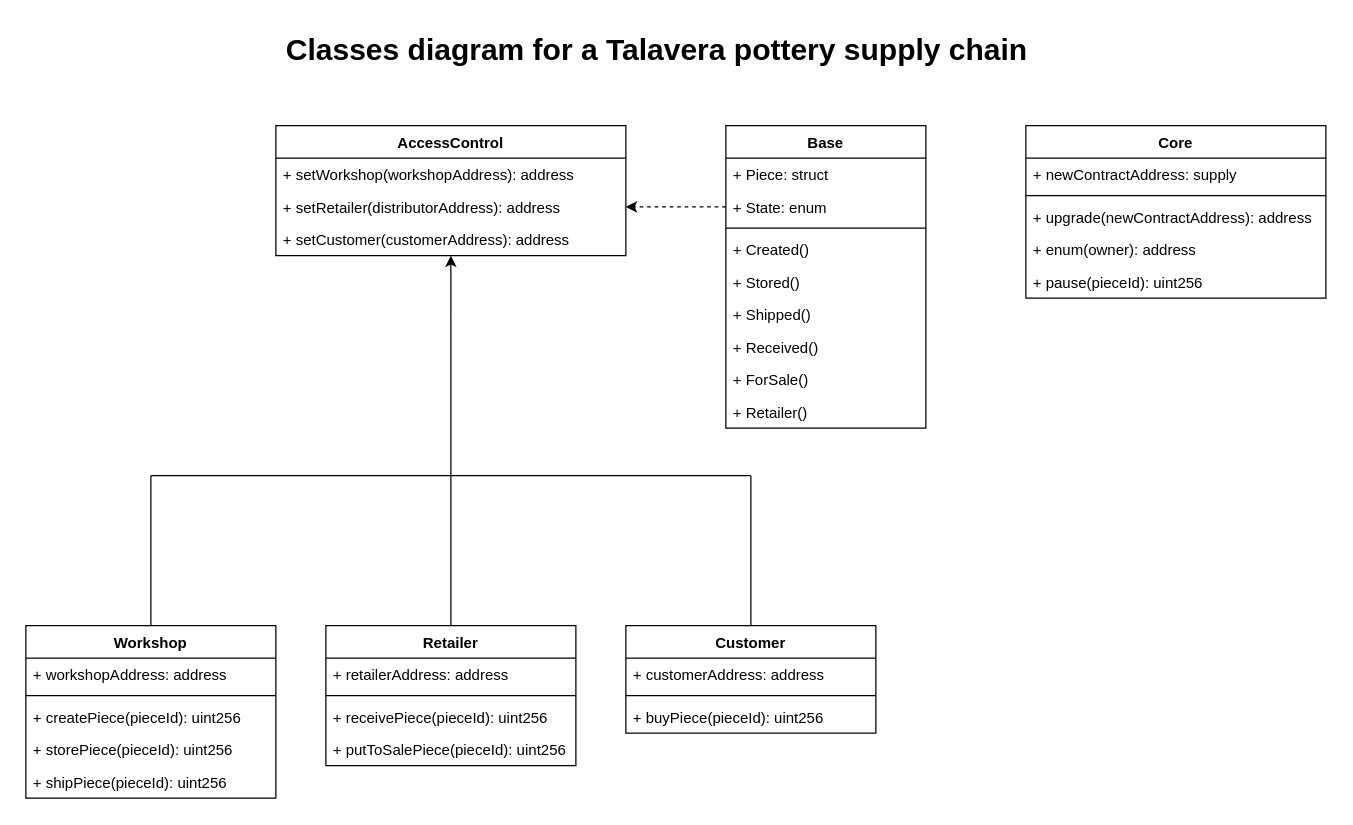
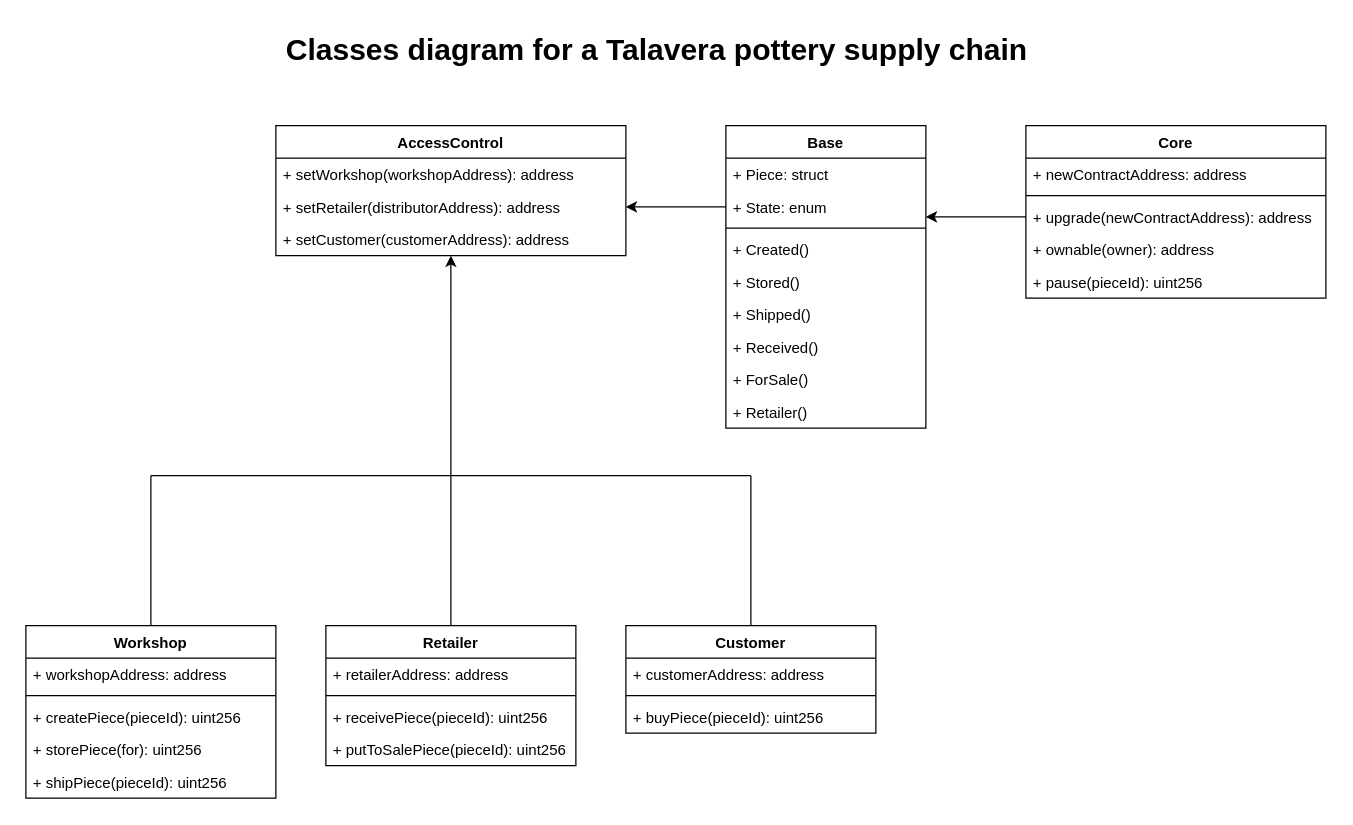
node "+ newContractAddress: supply": label "+ newContractAddress: supply" -> "+ newContractAddress: address"
edge "+ State: enum" -> "+ setRetailer(distributorAddress): address": style dashed -> solid
edge "+ upgrade(newContractAddress): address" -> "+ State: enum": added
node "+ enum(owner): address": label "+ enum(owner): address" -> "+ ownable(owner): address"
node "+ storePiece(pieceId): uint256": label "+ storePiece(pieceId): uint256" -> "+ storePiece(for): uint256"
